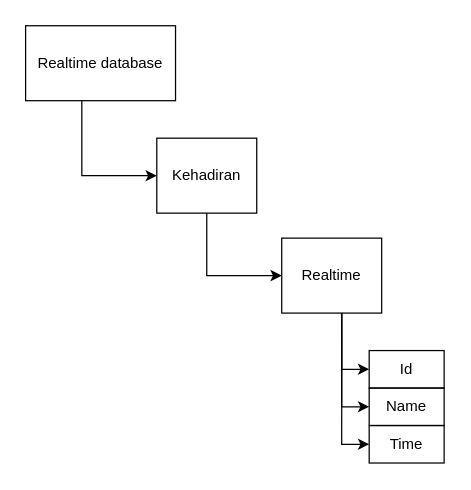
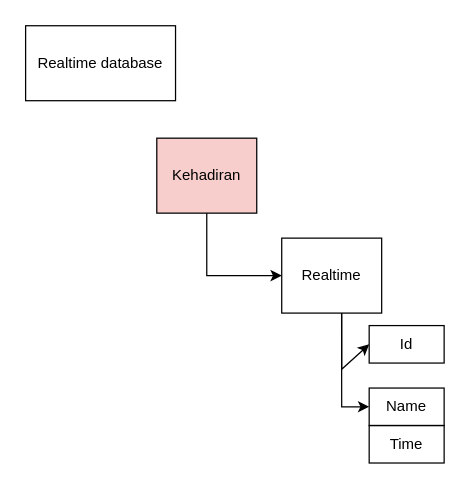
edge "Realtime database" -> "Kehadiran": removed
node "Kehadiran": fillcolor #ffffff -> #f8cecc
node "Id": moved (407, 369) -> (407, 344)
edge "Realtime" -> "Time": removed
